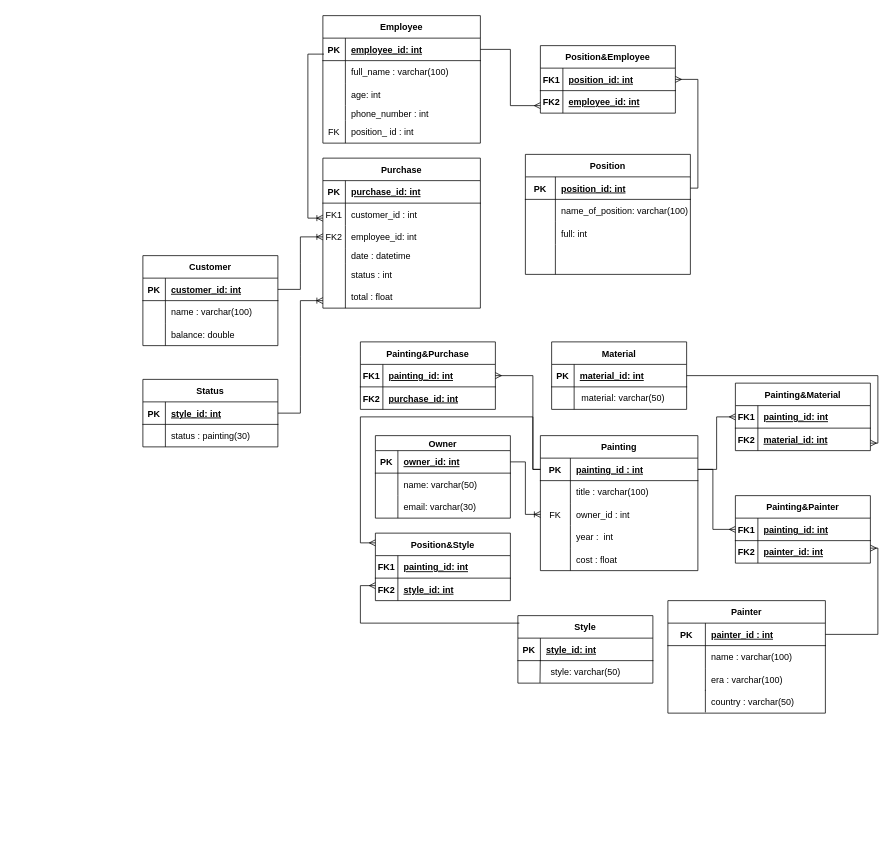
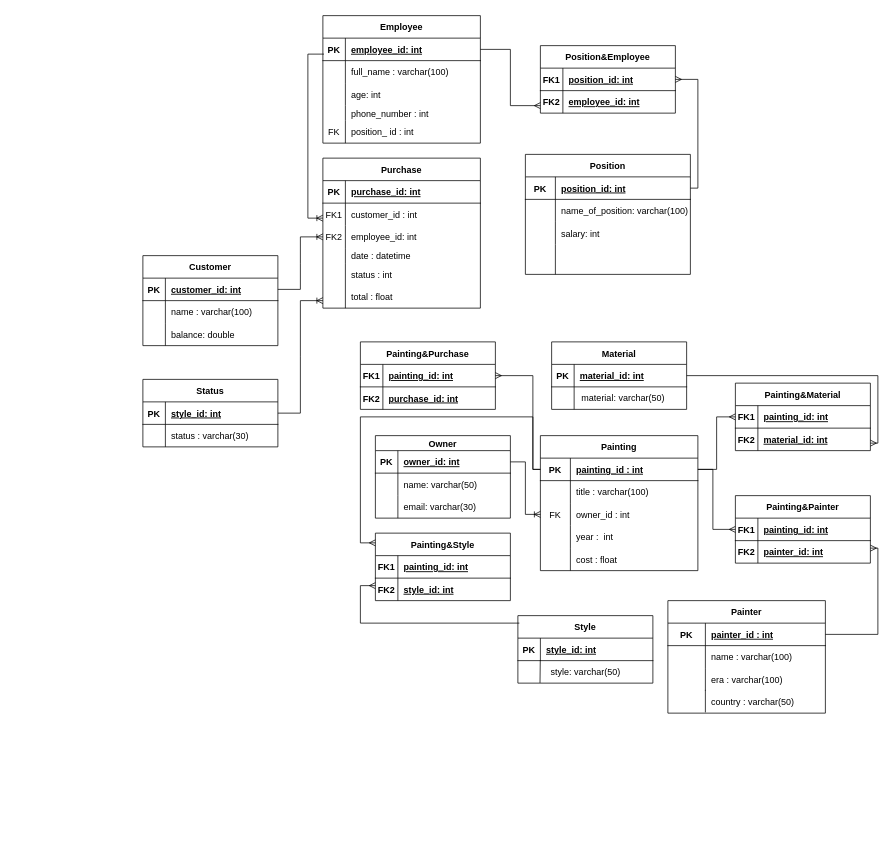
node "full: int": label "full: int" -> "salary: int"
node "status : painting(30)": label "status : painting(30)" -> "status : varchar(30)"
node "Position&Style": label "Position&Style" -> "Painting&Style"
